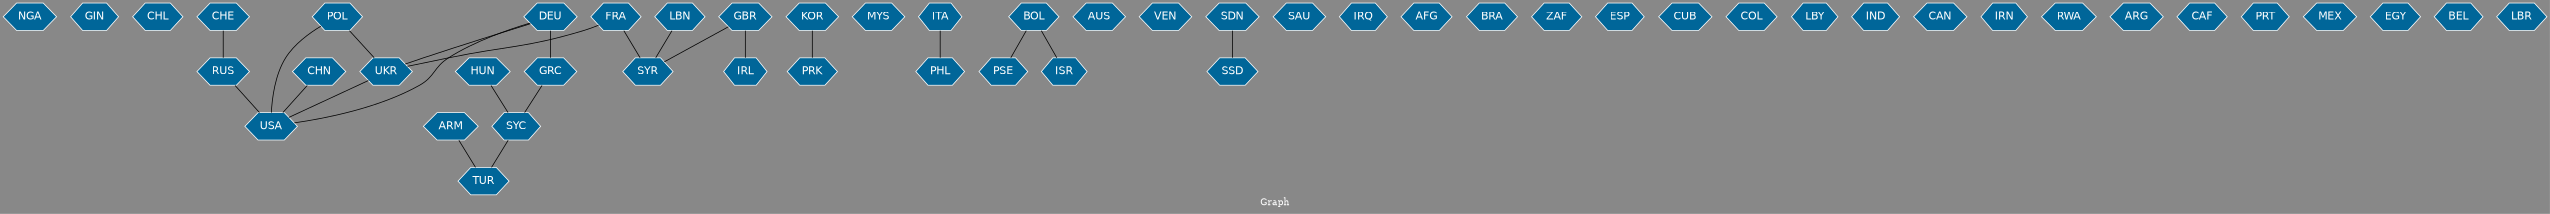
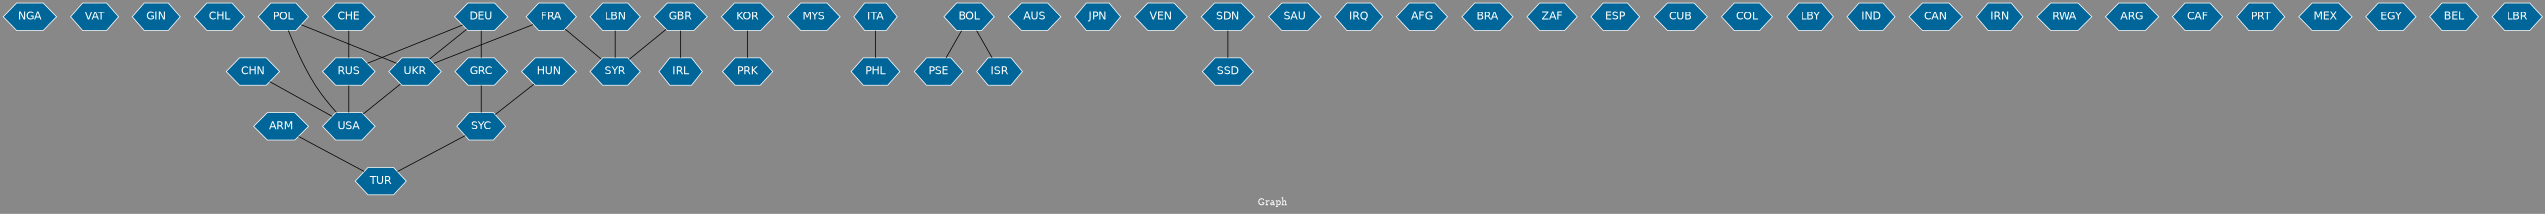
node "VAT": added
node "JPN": added
edge "DEU" -- "USA": now "DEU" -- "RUS"
